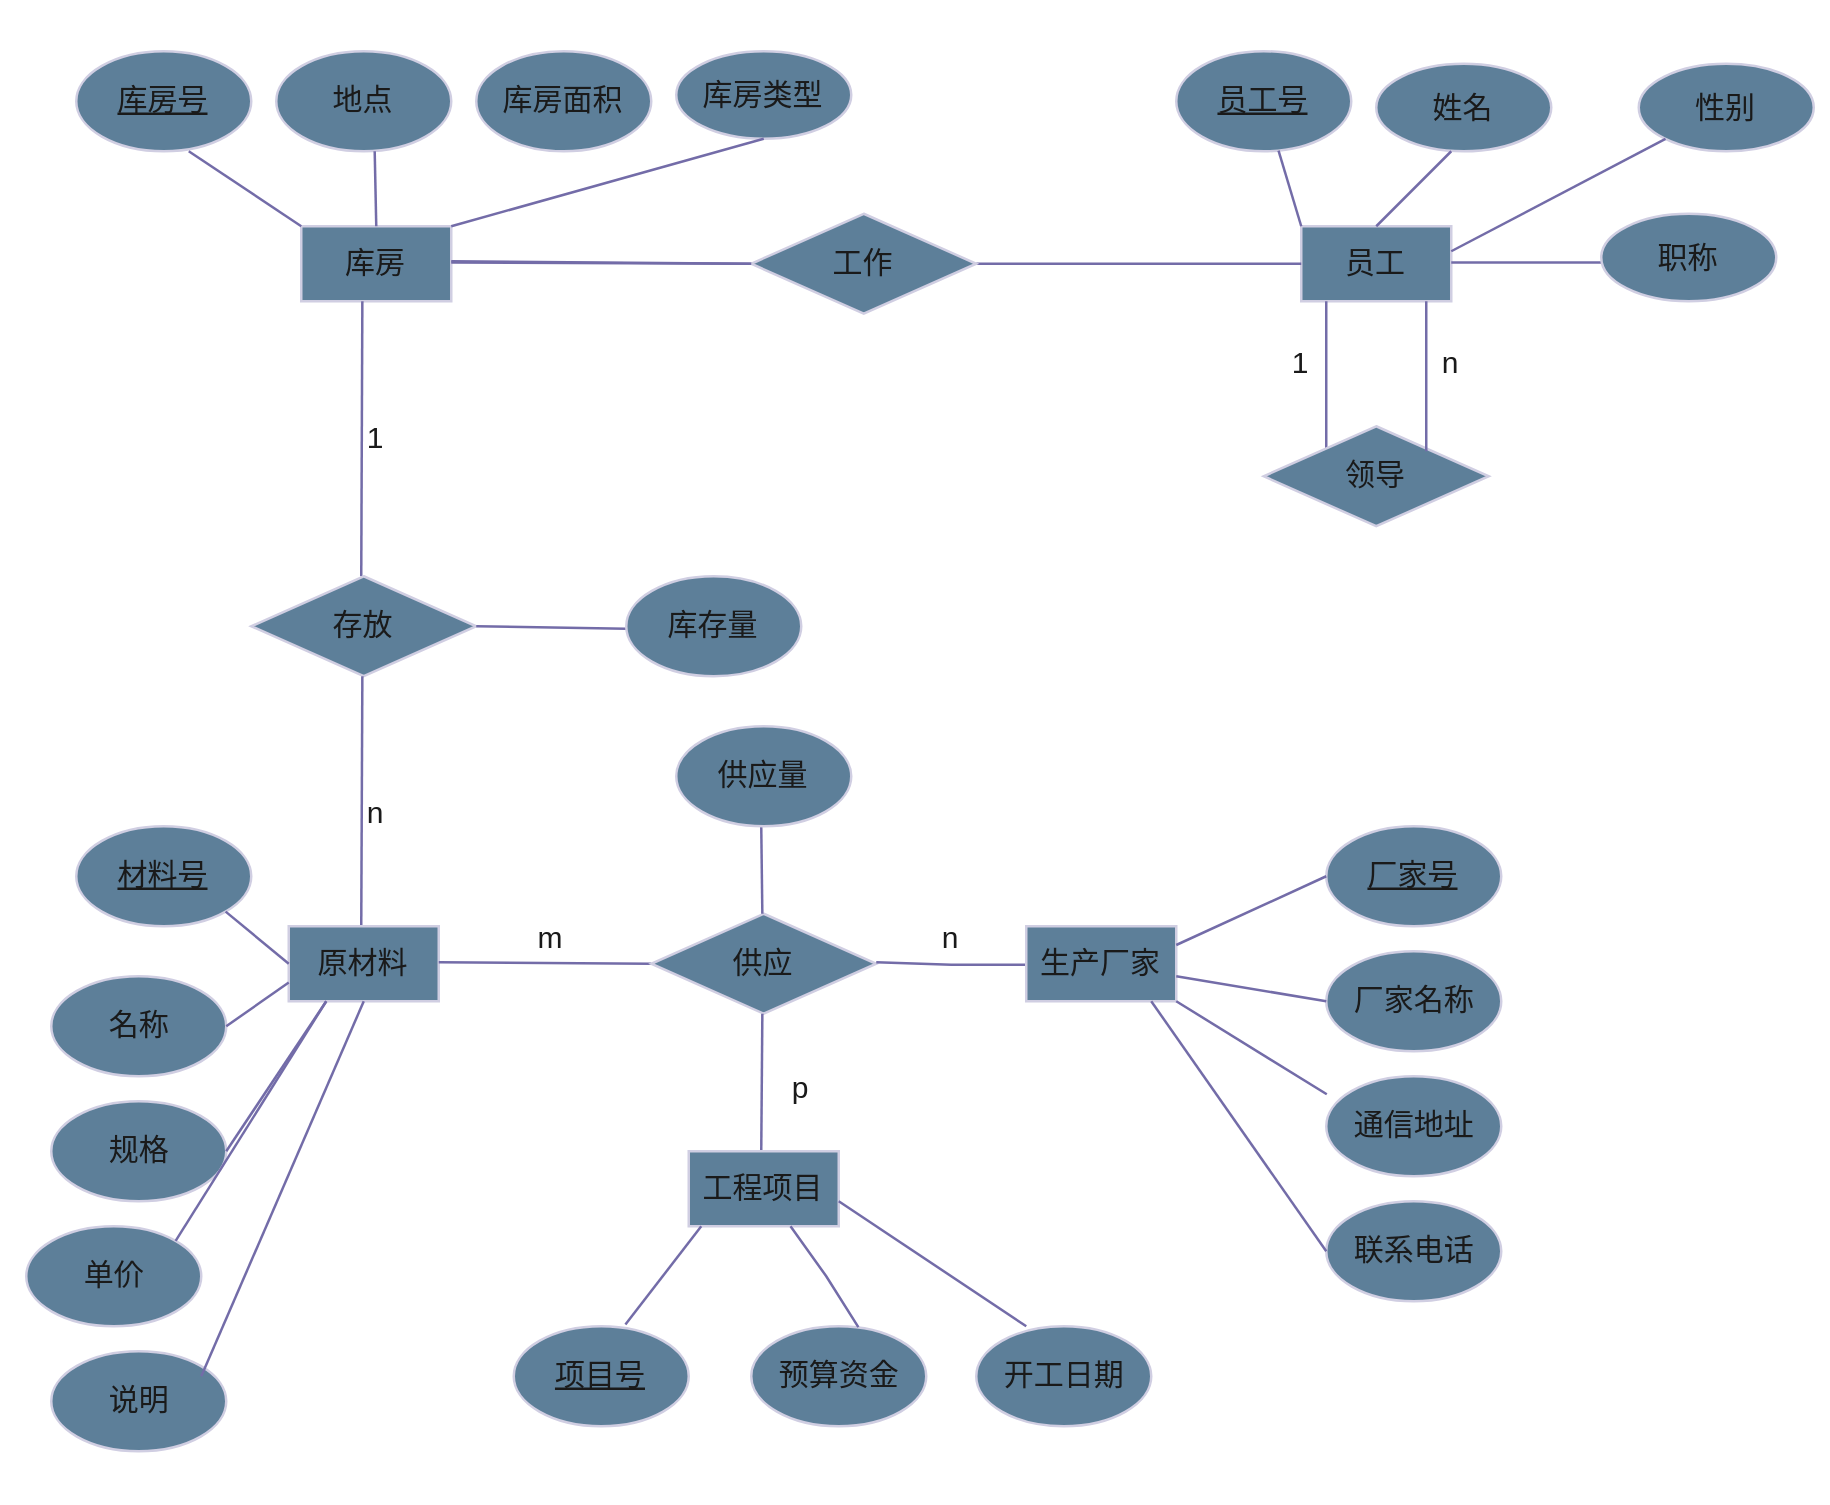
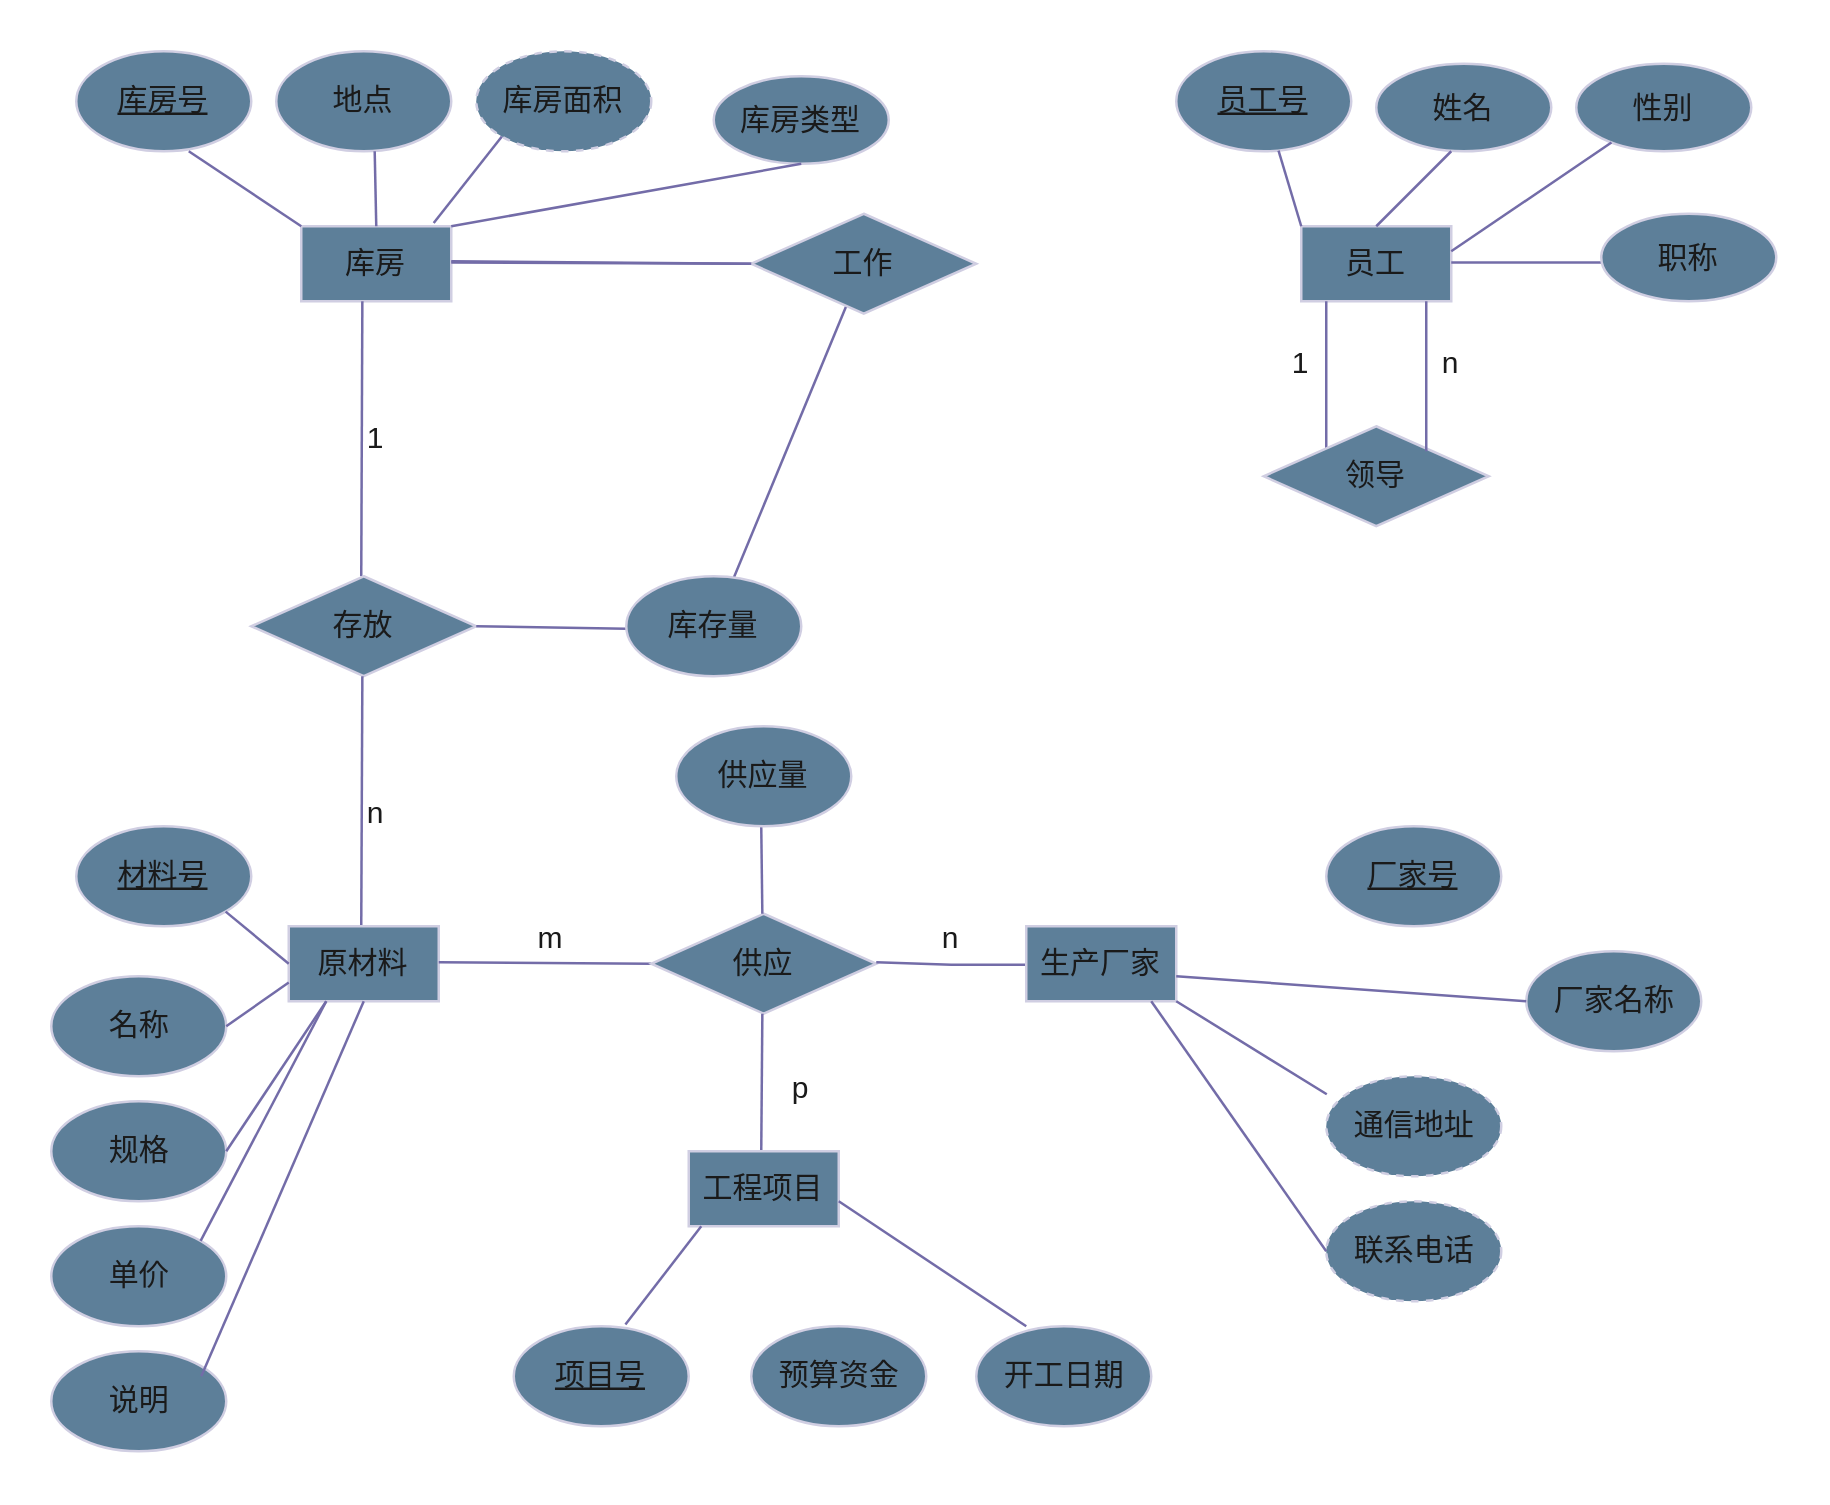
node "库房类型": moved (764, 95) -> (801, 120)
node "库房面积": style solid -> dashed
node "性别": moved (1726, 108) -> (1664, 108)
edge "库房面积" -- "库房": added
edge "工作" -- "员工": now "工作" -- "库存量"
edge "厂家号" -- "生产厂家": removed
node "厂家名称": moved (1414, 1001) -> (1614, 1001)
node "通信地址": style solid -> dashed
node "联系电话": style solid -> dashed
node "单价": moved (114, 1276) -> (139, 1276)
edge "工程项目" -- "预算资金": removed
